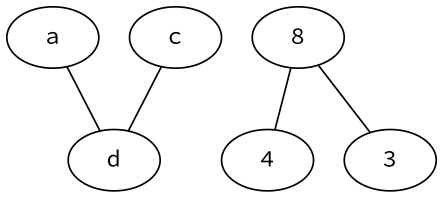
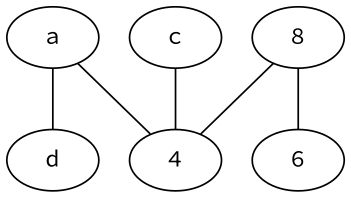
edge "a" -- "4": added
edge "c" -- "d": now "c" -- "4"
node "3": label "3" -> "6"
